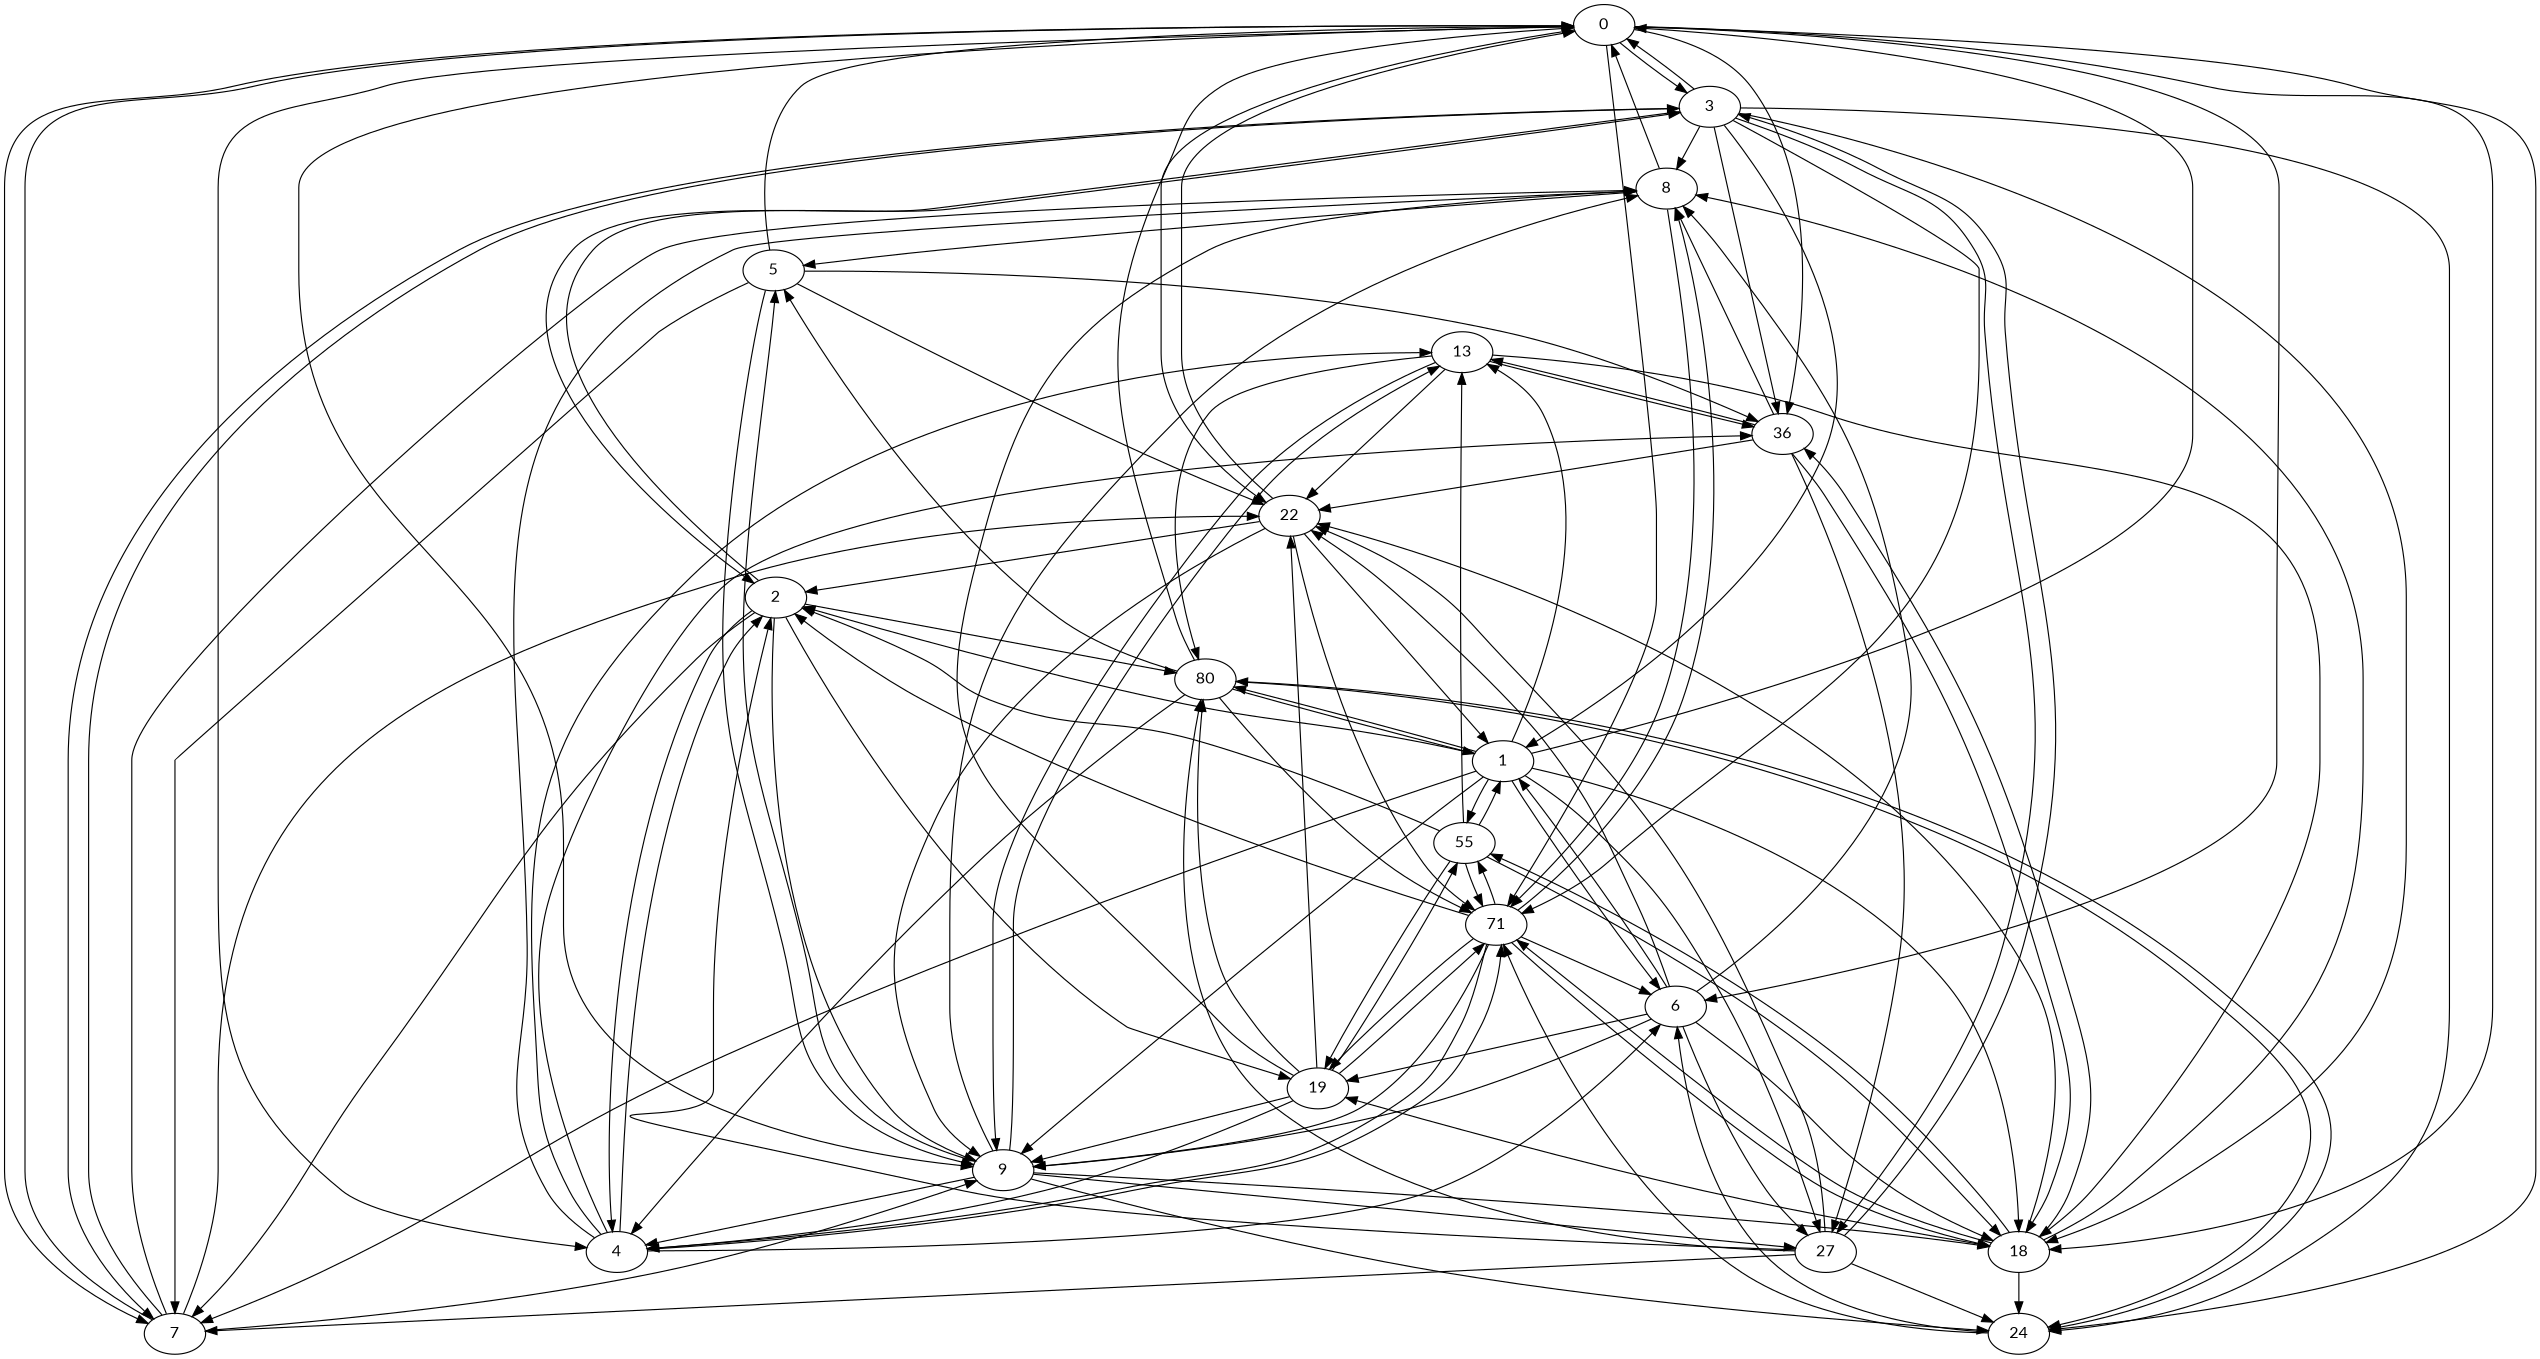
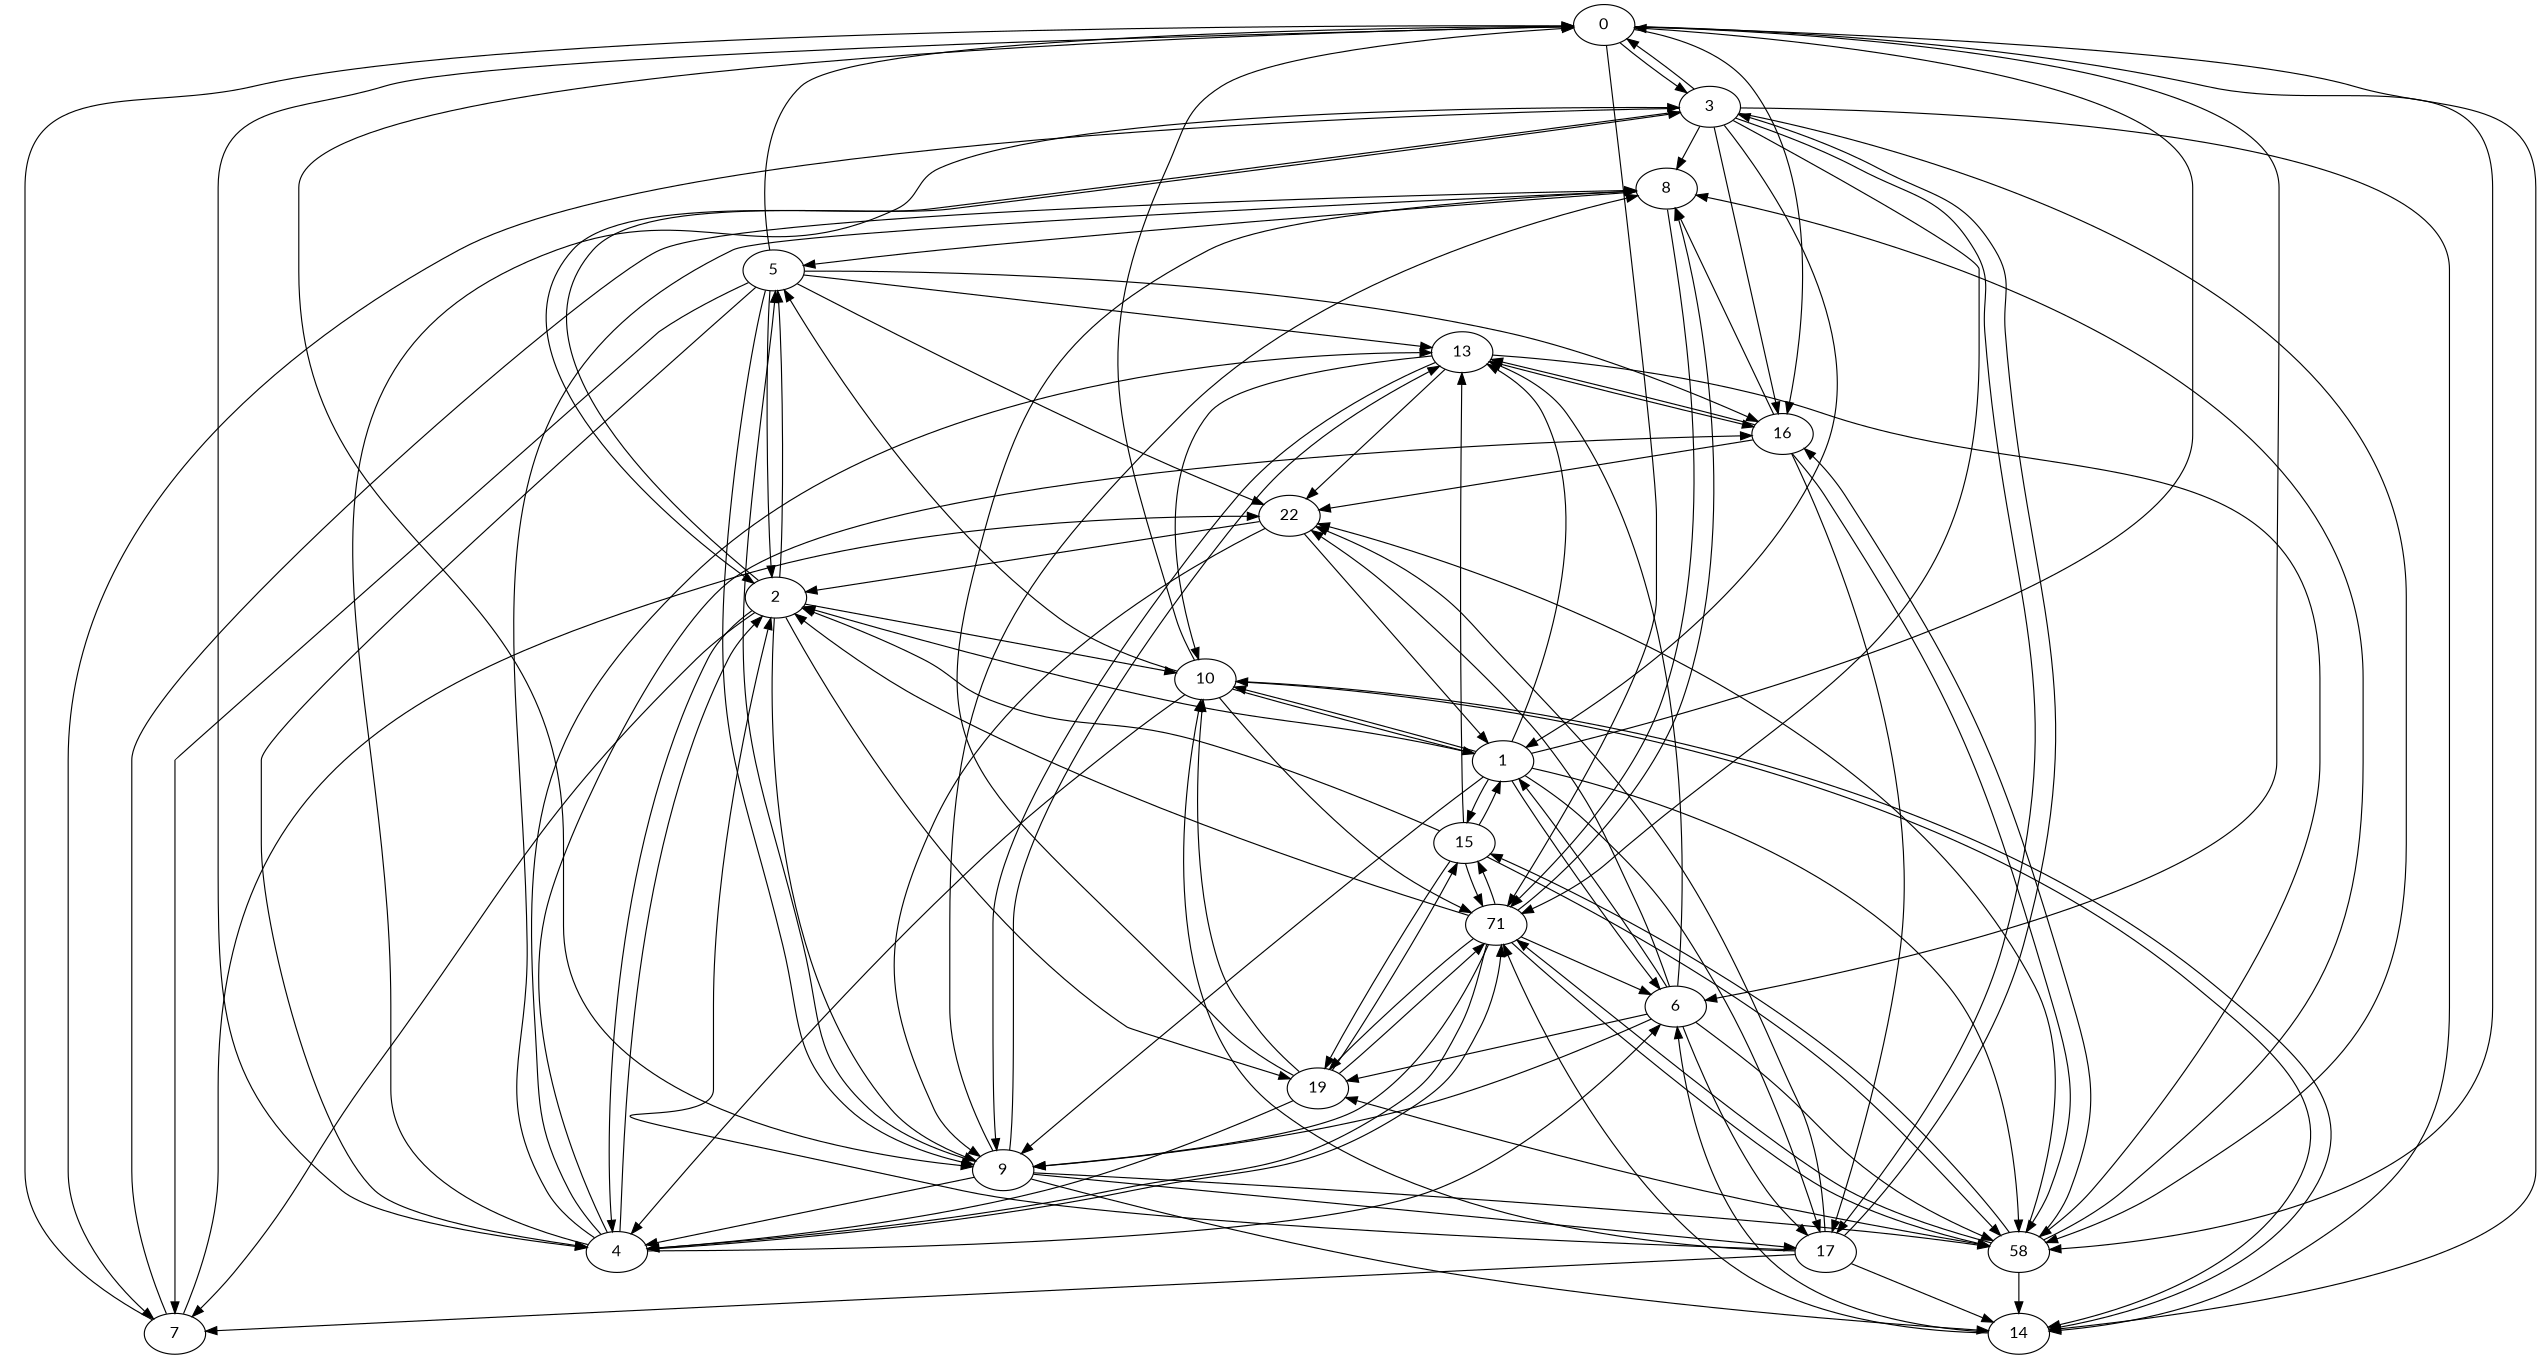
edge "8" -> "0": removed
edge "0" -> "7": removed
edge "0" -> "22": removed
edge "22" -> "0": removed
edge "7" -> "3": now "4" -> "3"
edge "5" -> "13": added
edge "5" -> "2": added
node "36": label "36" -> "16"
edge "2" -> "5": added
edge "6" -> "8": now "6" -> "13"
node "80": label "80" -> "10"
edge "22" -> "71": removed
edge "5" -> "4": added
edge "19" -> "22": removed
node "55": label "55" -> "15"
edge "1" -> "7": removed
edge "19" -> "9": removed
node "27": label "27" -> "17"
node "18": label "18" -> "58"
edge "7" -> "9": removed
node "24": label "24" -> "14"
